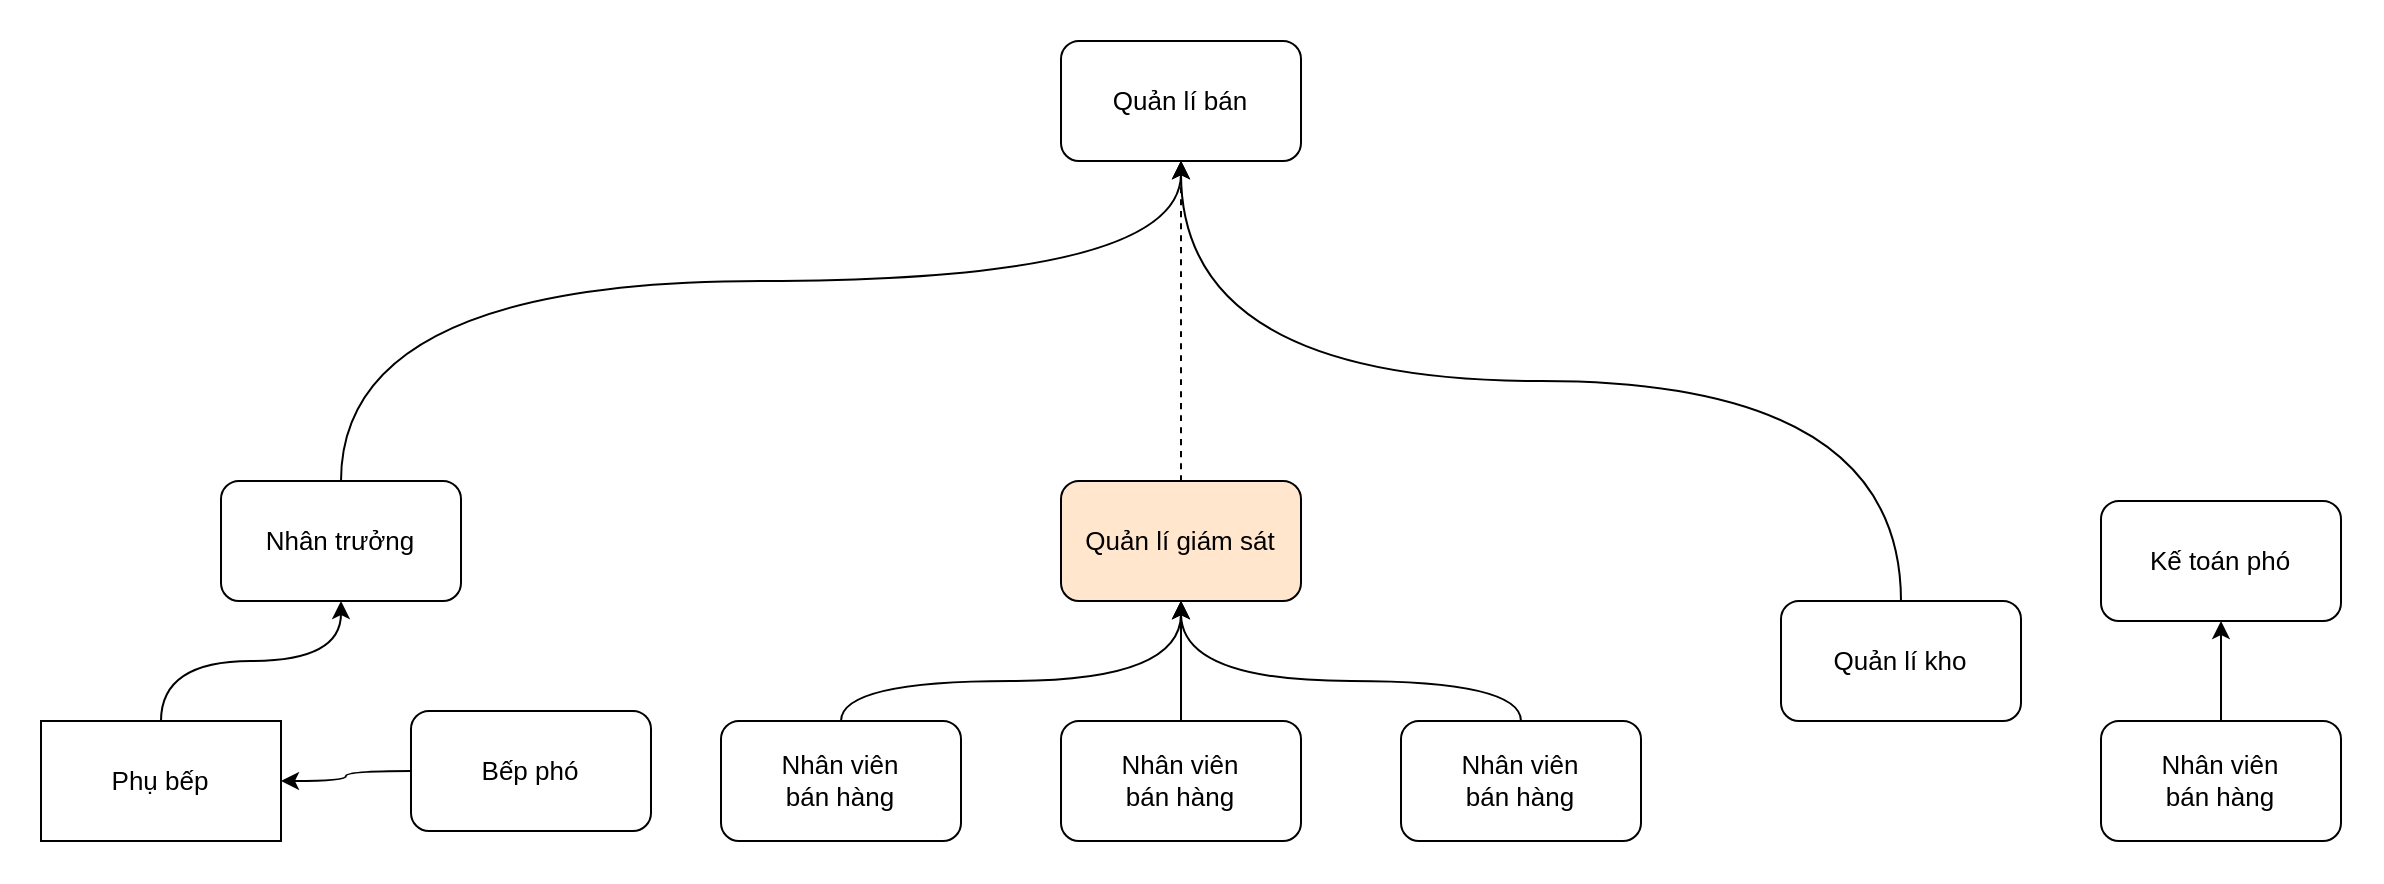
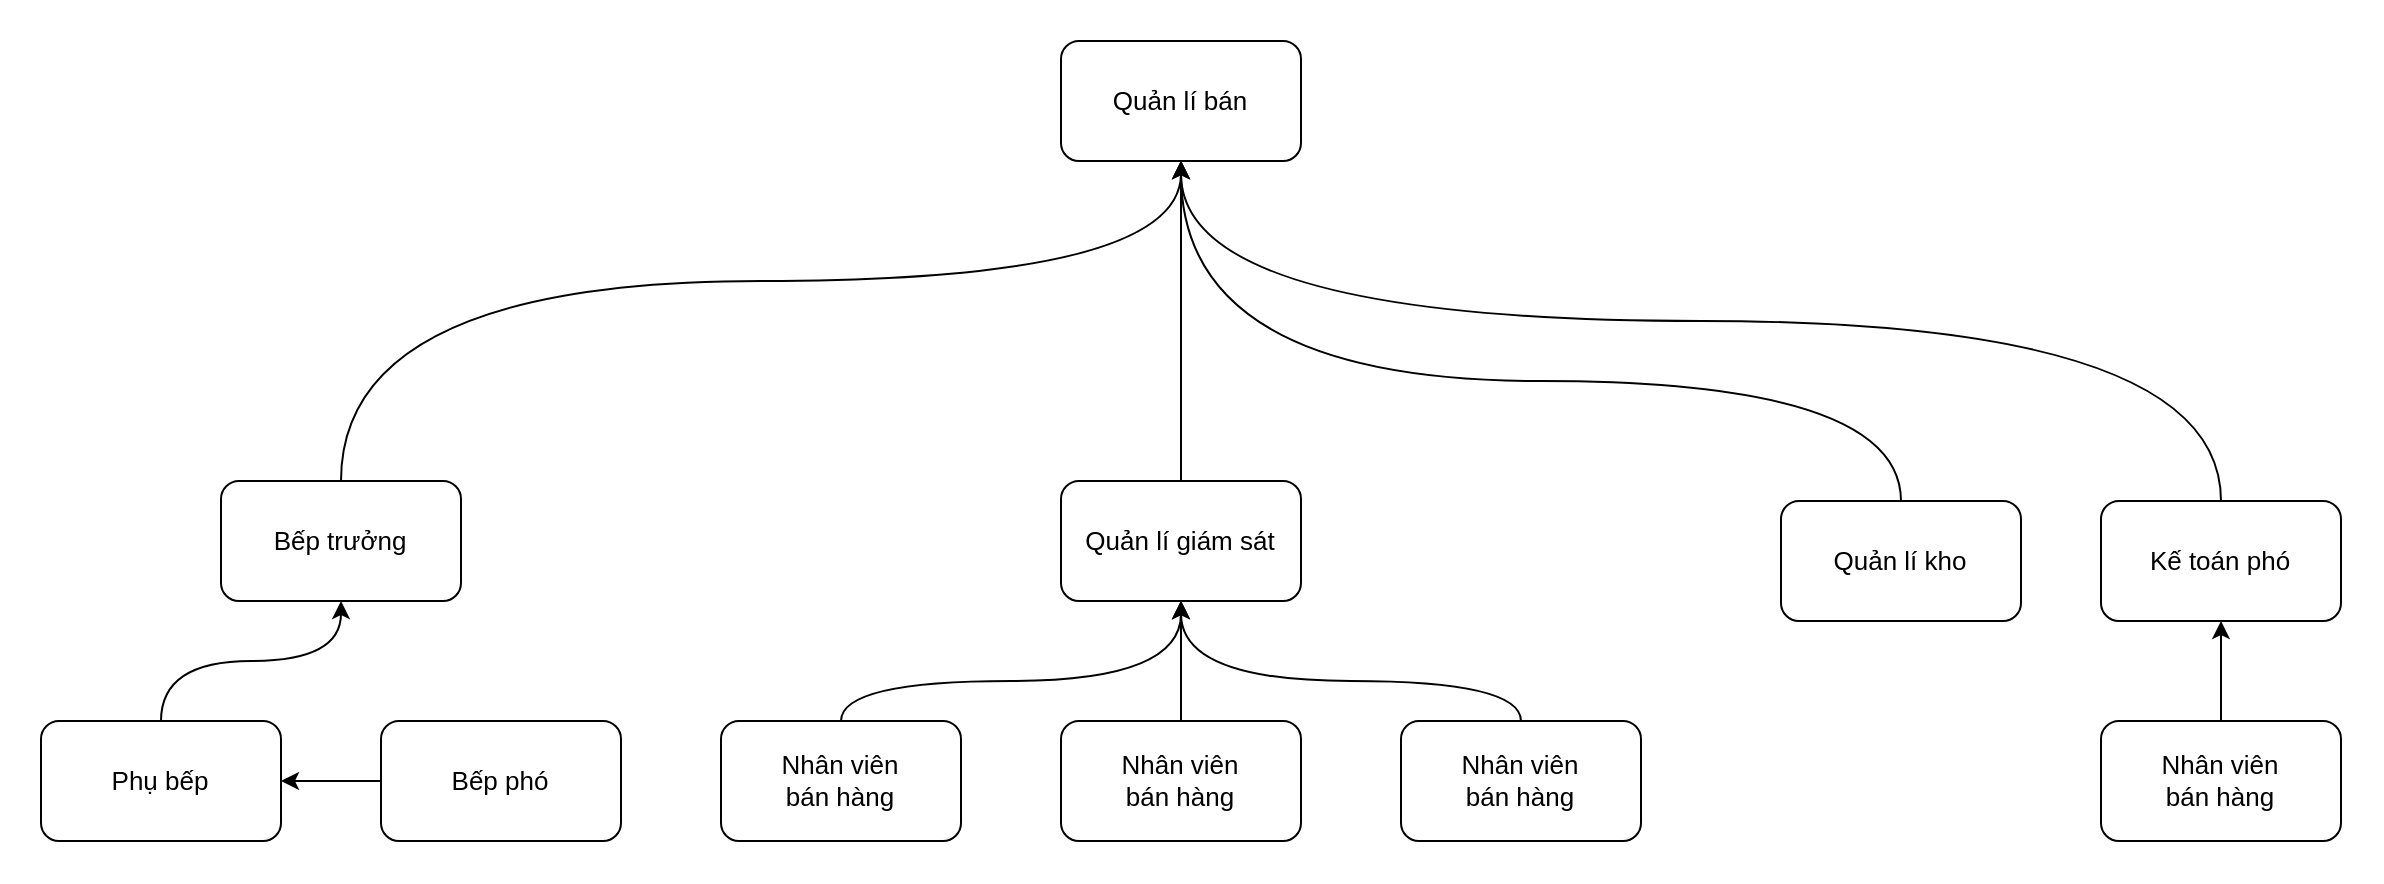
edge "Kế toán phó" -> "Quản lí bán": added
edge "Quản lí giám sát" -> "Quản lí bán": style dashed -> solid
node "Nhân trưởng": label "Nhân trưởng" -> "Bếp trưởng"
node "Quản lí giám sát": fillcolor #ffe6cc -> #ffffff
node "Quản lí kho": moved (1901, 661) -> (1901, 561)
node "Bếp phó": moved (531, 771) -> (501, 781)
node "Phụ bếp": shape rectangle -> rounded rectangle
